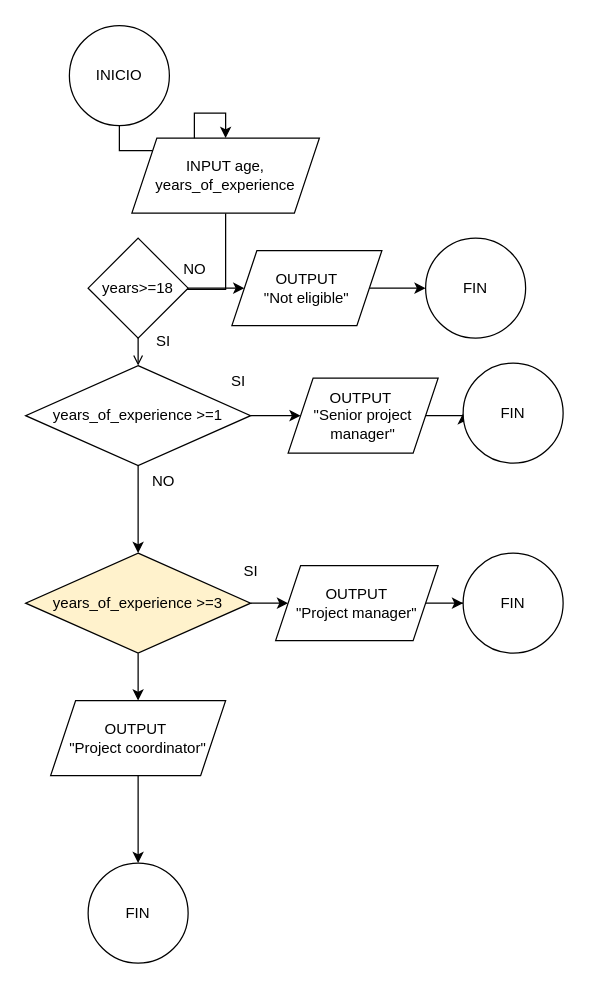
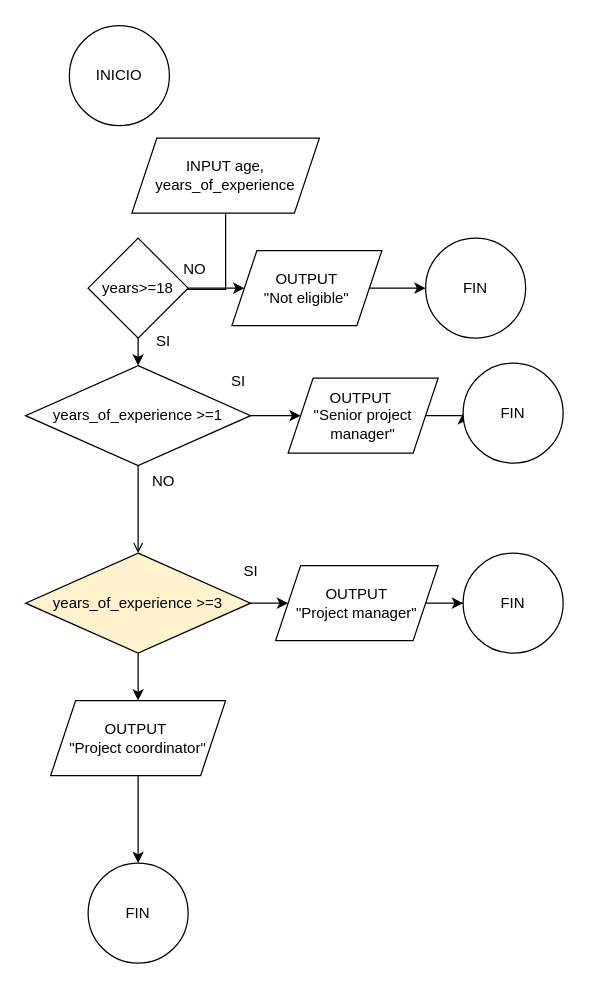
edge "INICIO" -> "INPUT age, years_of_experience": removed
edge "INPUT age, years_of_experience" -> "years_of_experience >=1": arrowhead open -> classic
edge "years_of_experience >=1" -> "years_of_experience >=3": arrowhead classic -> open
